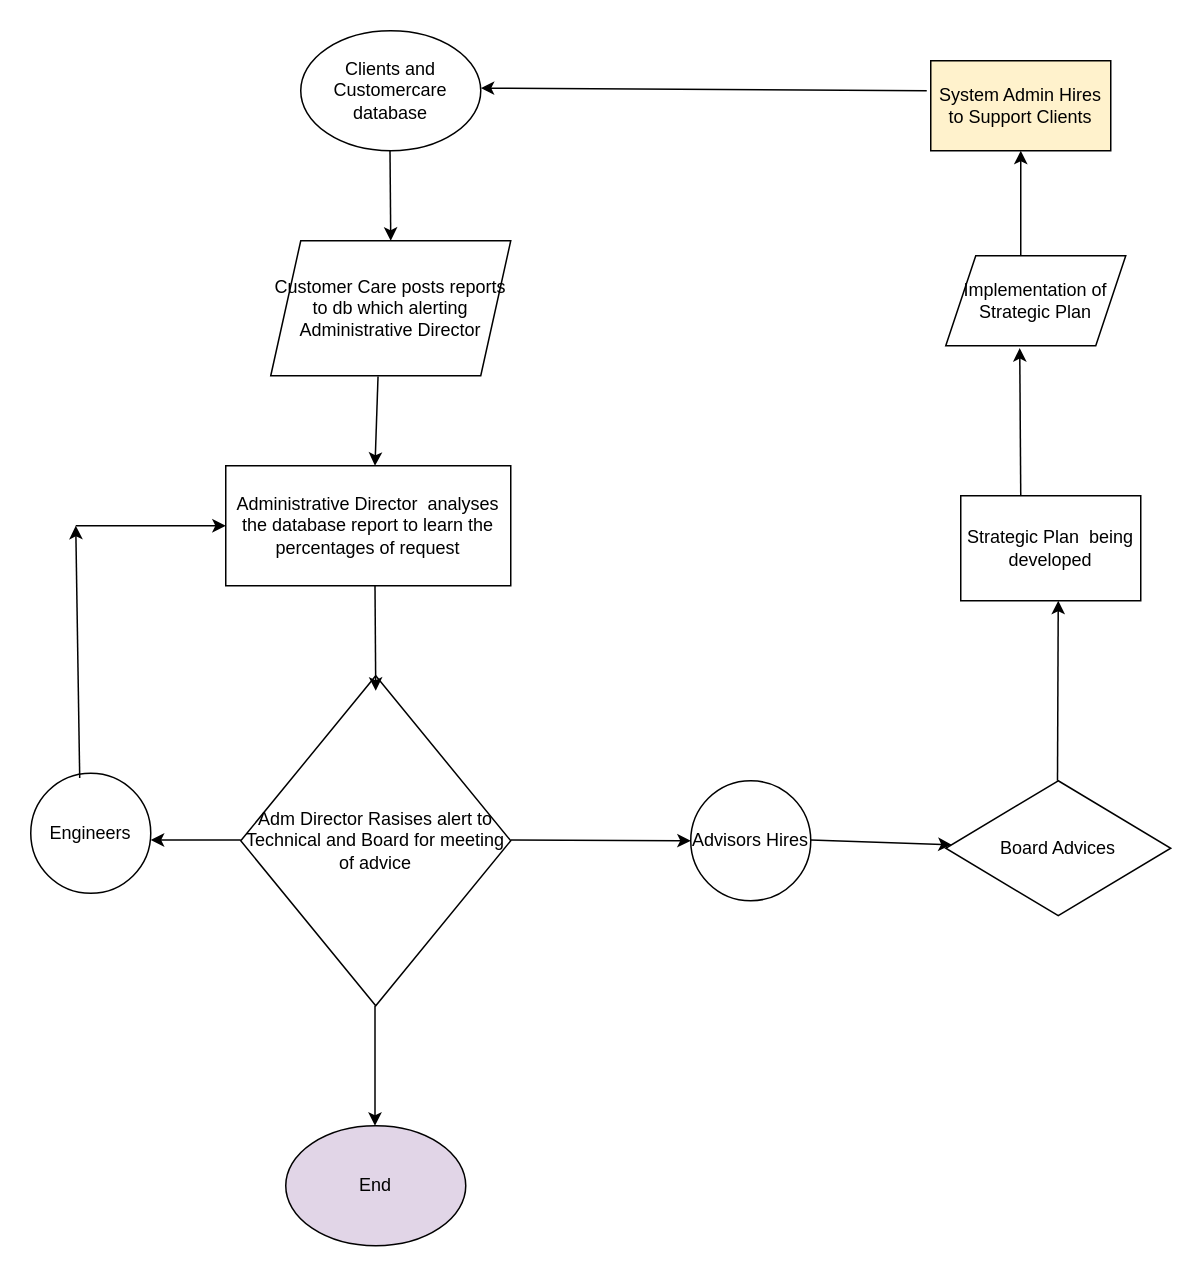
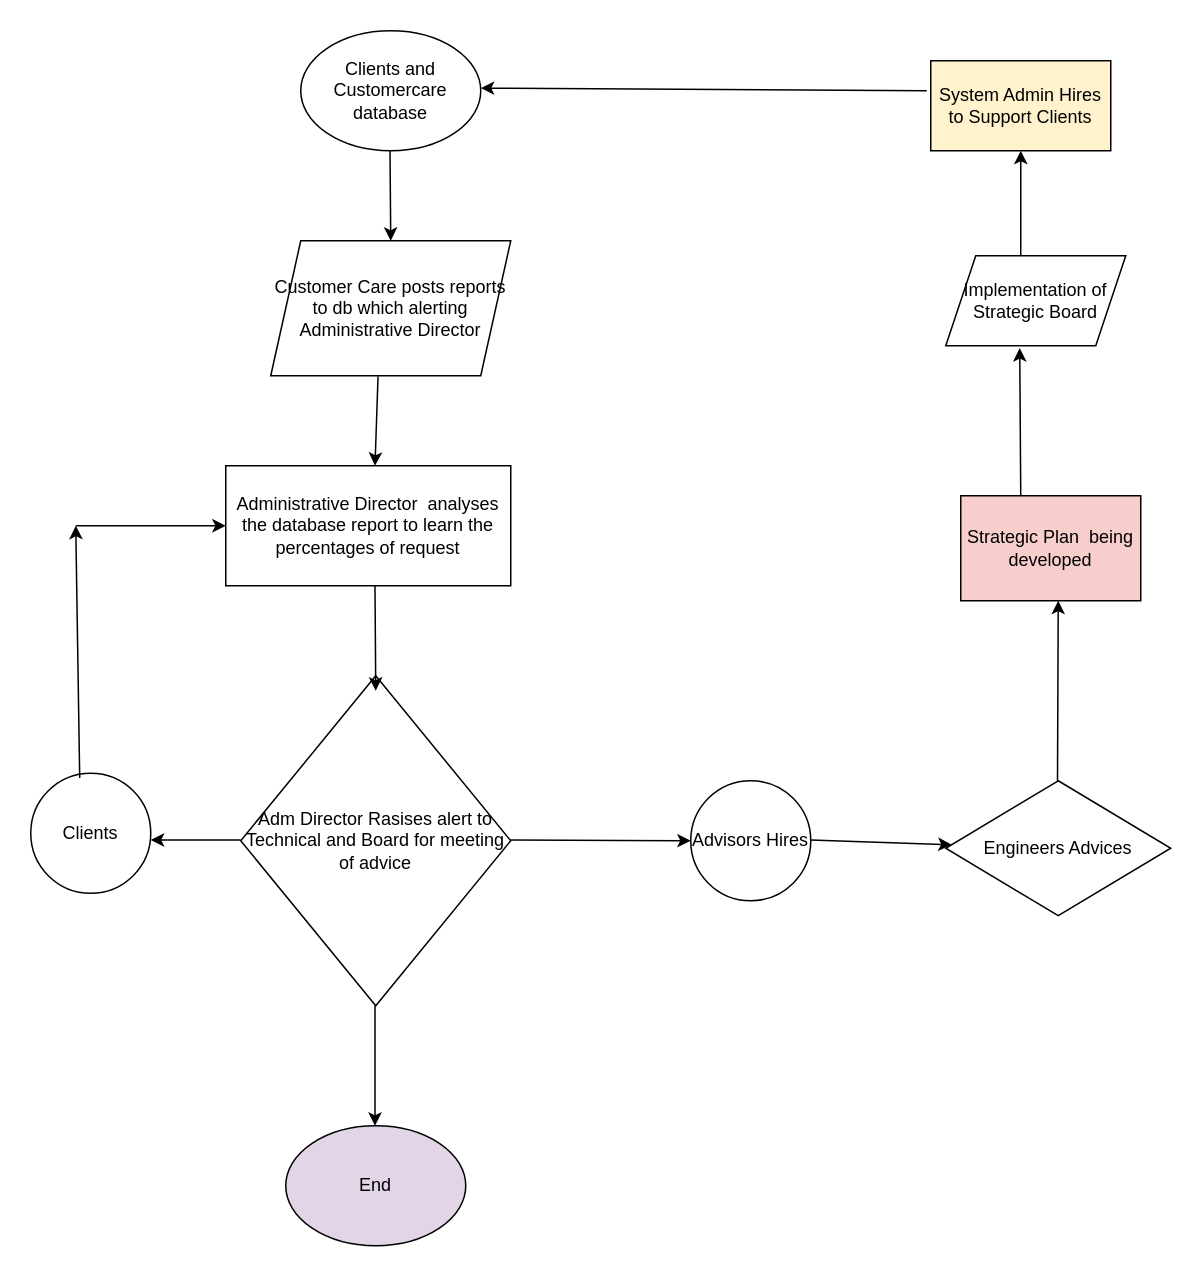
node "Implementation of Strategic Plan": label "Implementation of Strategic Plan" -> "Implementation of Strategic Board"
node "Strategic Plan being developed": fillcolor #ffffff -> #f8cecc
node "Engineers": label "Engineers" -> "Clients"
node "Board Advices": label "Board Advices" -> "Engineers Advices"
